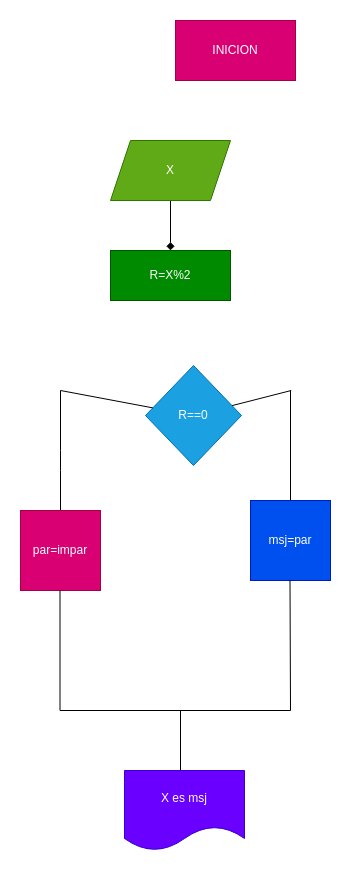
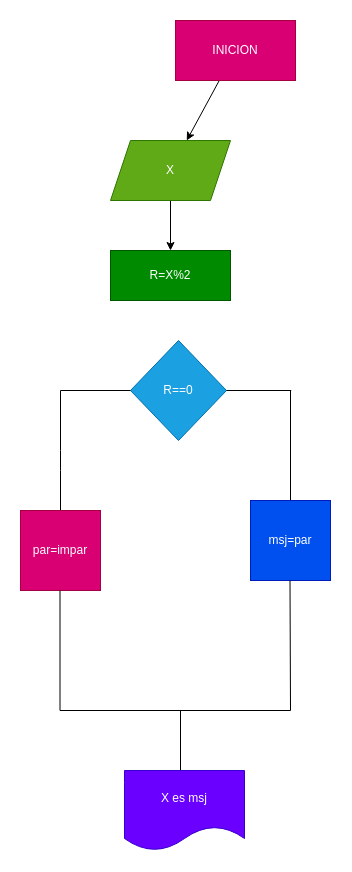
edge "INICION" -> "X": added
edge "X" -> "R=X%2": arrowhead diamond -> classic
node "R==0": moved (194, 416) -> (179, 391)
